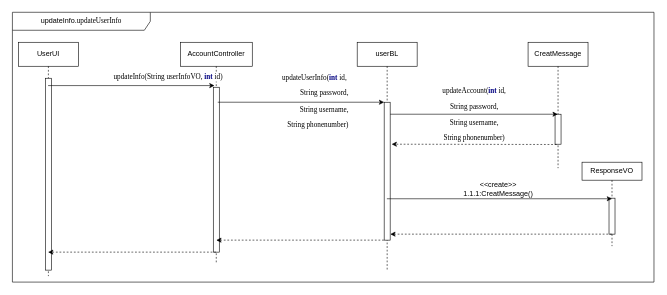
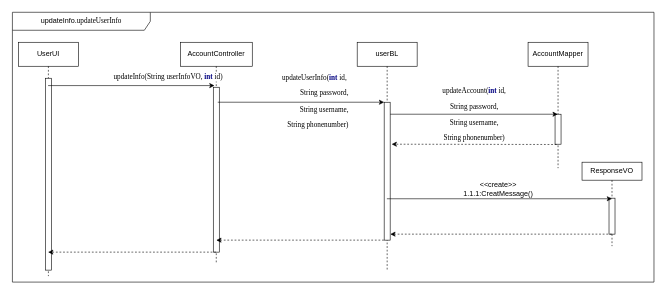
node "CreatMessage": label "CreatMessage" -> "AccountMapper"
